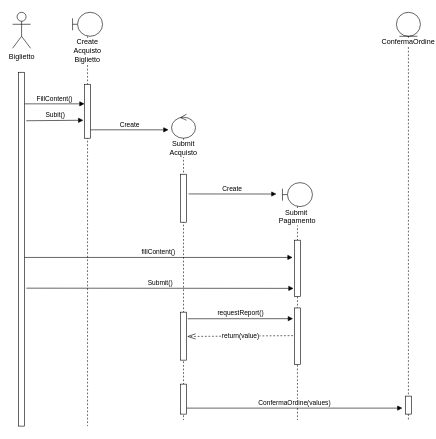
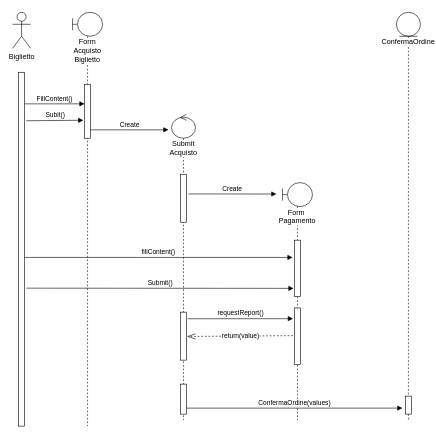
node "Create Acquisto Biglietto": label "Create Acquisto Biglietto" -> "Form Acquisto Biglietto"
node "Submit Pagamento": label "Submit Pagamento" -> "Form Pagamento"
